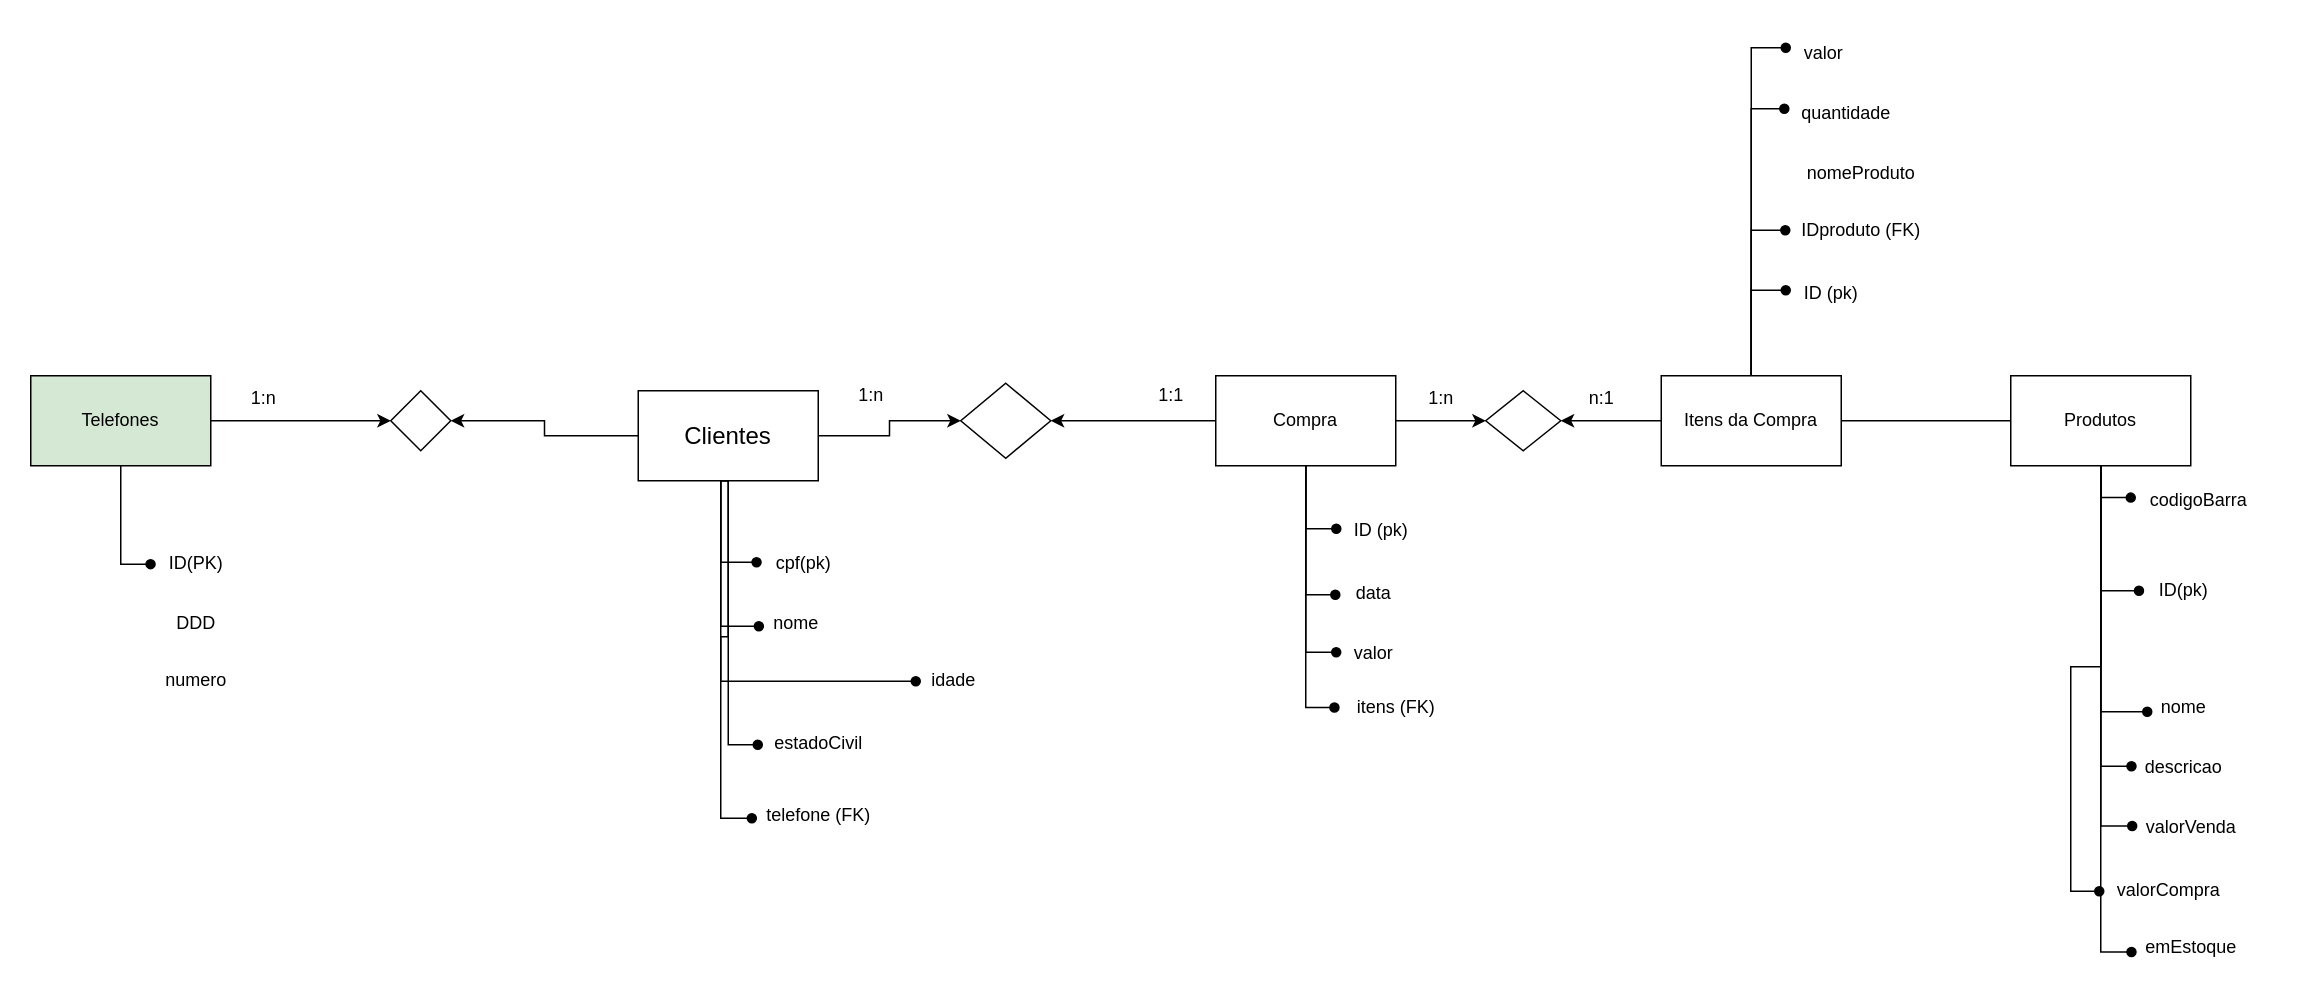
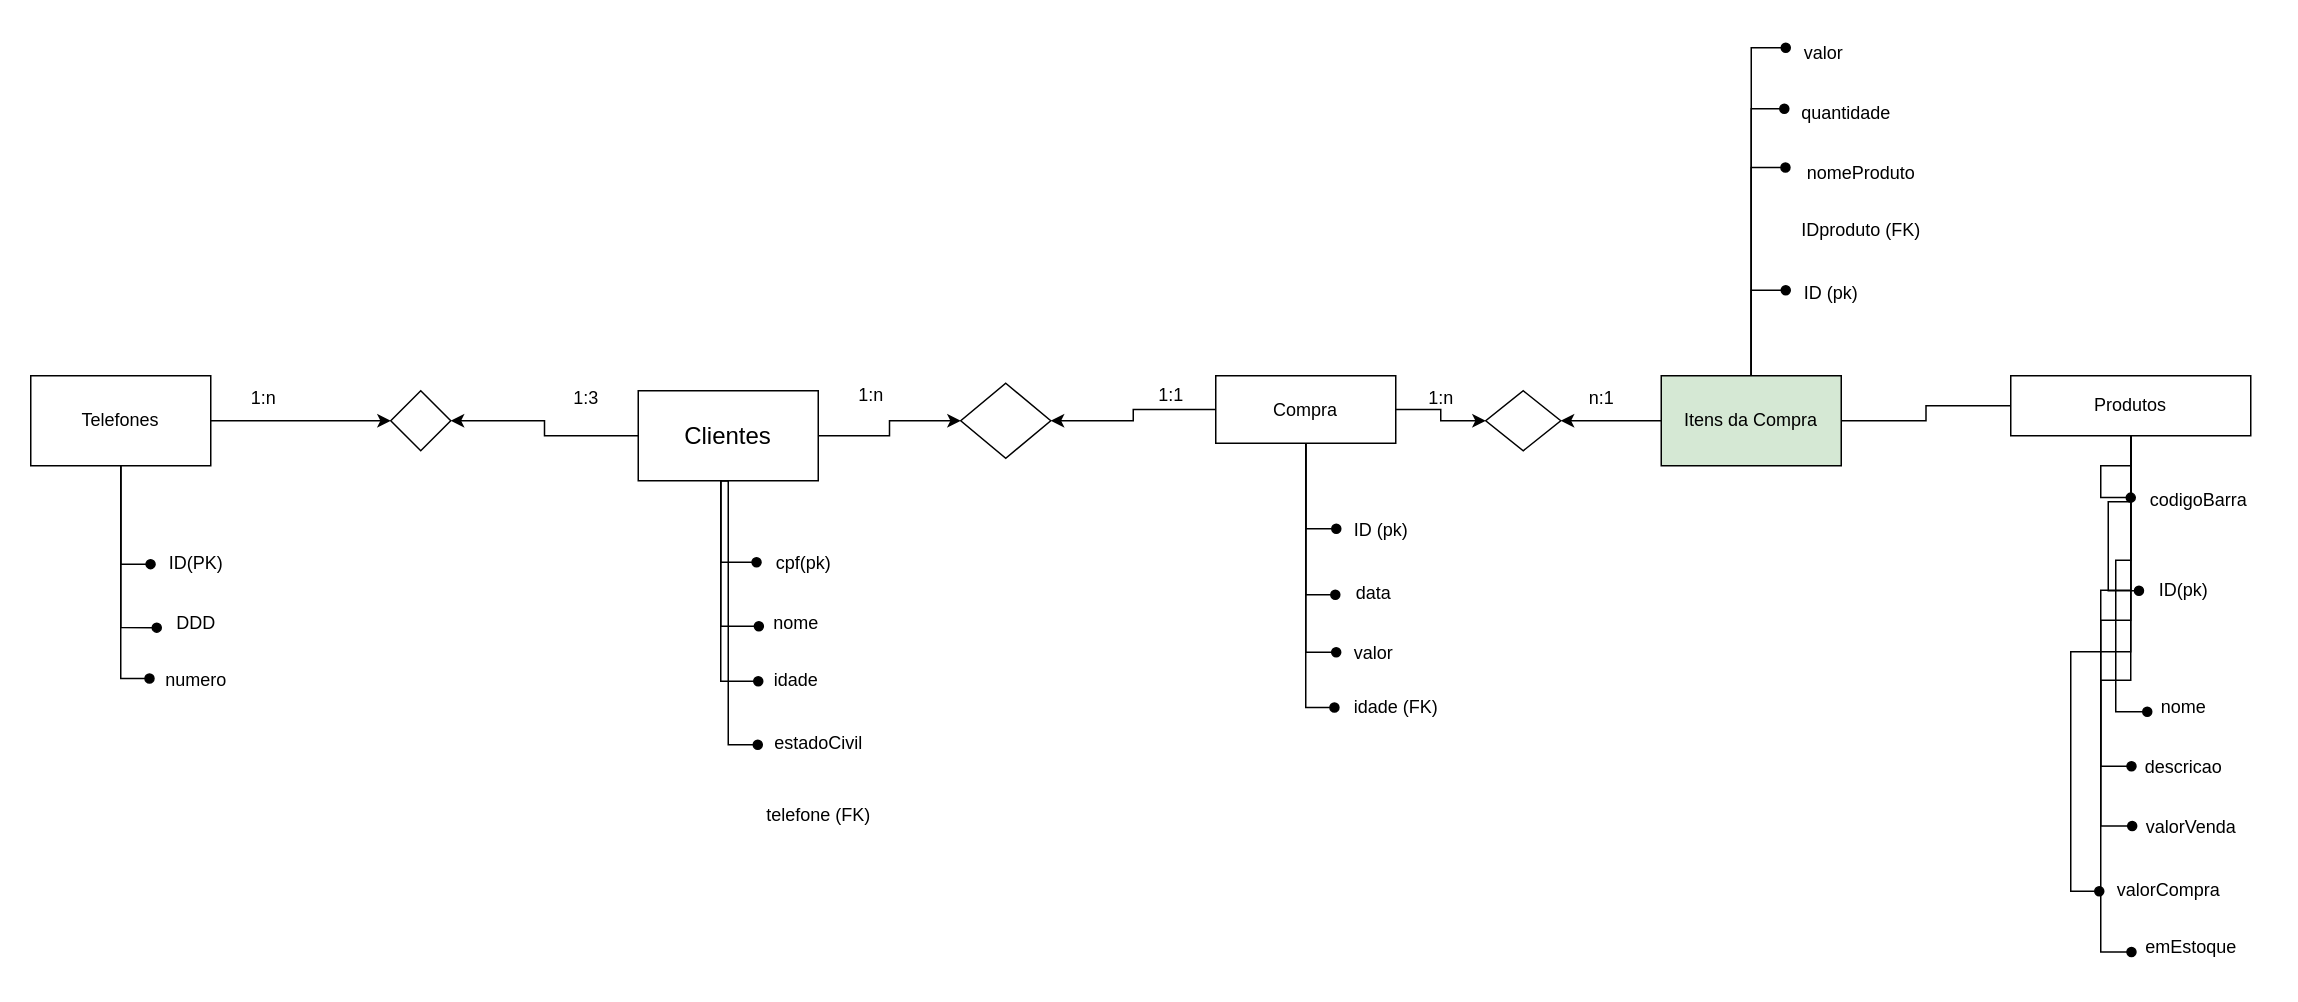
edge "Itens da Compra" -> "nomeProduto": added
edge "Itens da Compra" -> "IDproduto (FK)": removed
node "1:3": added
node "Telefones": fillcolor #d5e8d4 -> #ffffff
node "Compra": size 180x90 -> 180x68
node "Itens da Compra": fillcolor #ffffff -> #d5e8d4
node "Produtos": size 180x90 -> 240x60
edge "Telefones" -> "DDD": added
edge "Telefones" -> "numero": added
node "idade": moved (953, 680) -> (796, 680)
node "itens (FK)": label "itens (FK)" -> "idade (FK)"
edge "Clientes" -> "telefone (FK)": removed
